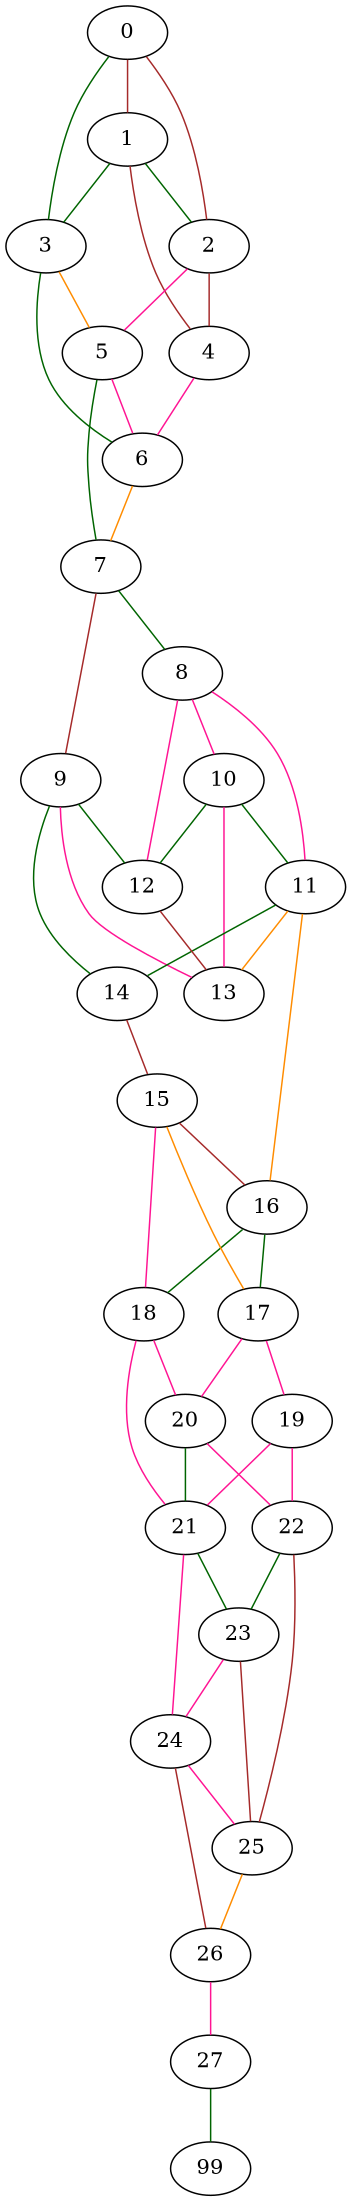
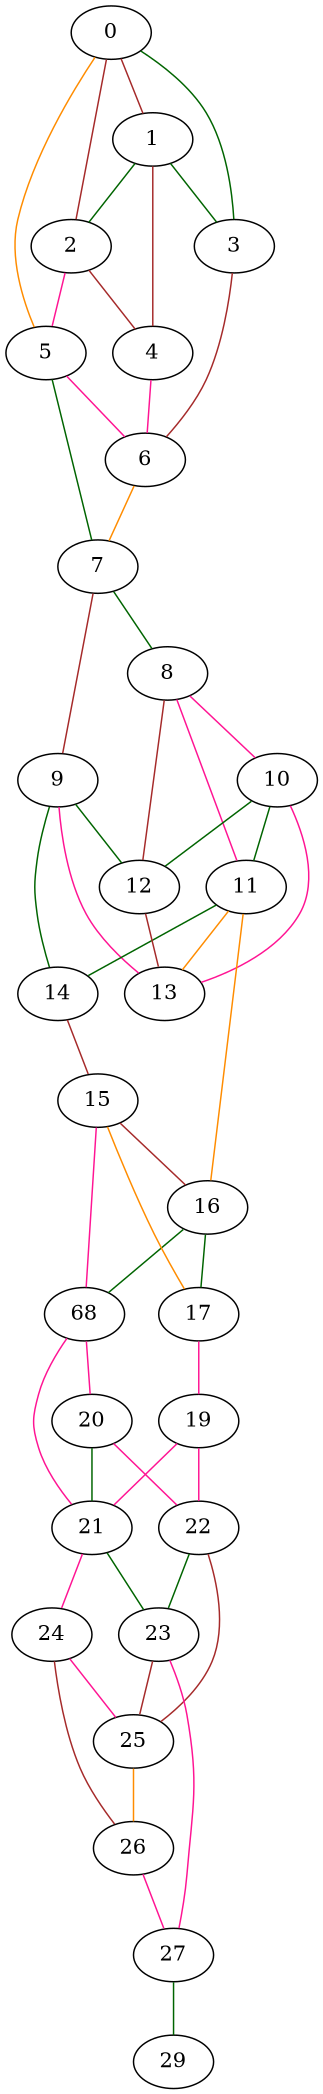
edge "3" -- "5": now "0" -- "5"
edge "3" -- "6": color darkgreen -> brown
edge "8" -- "12": color deeppink -> brown
node "18": label "18" -> "68"
edge "17" -- "20": removed
edge "23" -- "24": now "23" -- "27"
node "99": label "99" -> "29"
